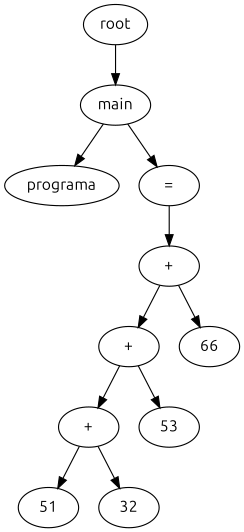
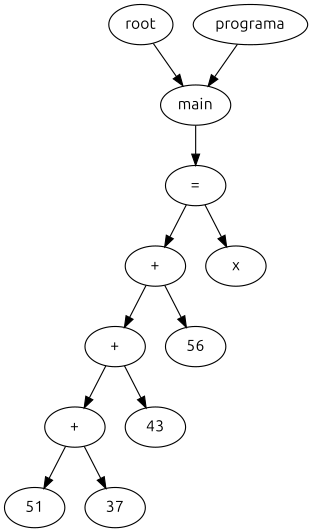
edge "main" -> "programa": reversed
node "x": added
node "66": label "66" -> "56"
node "53": label "53" -> "43"
node "32": label "32" -> "37"
